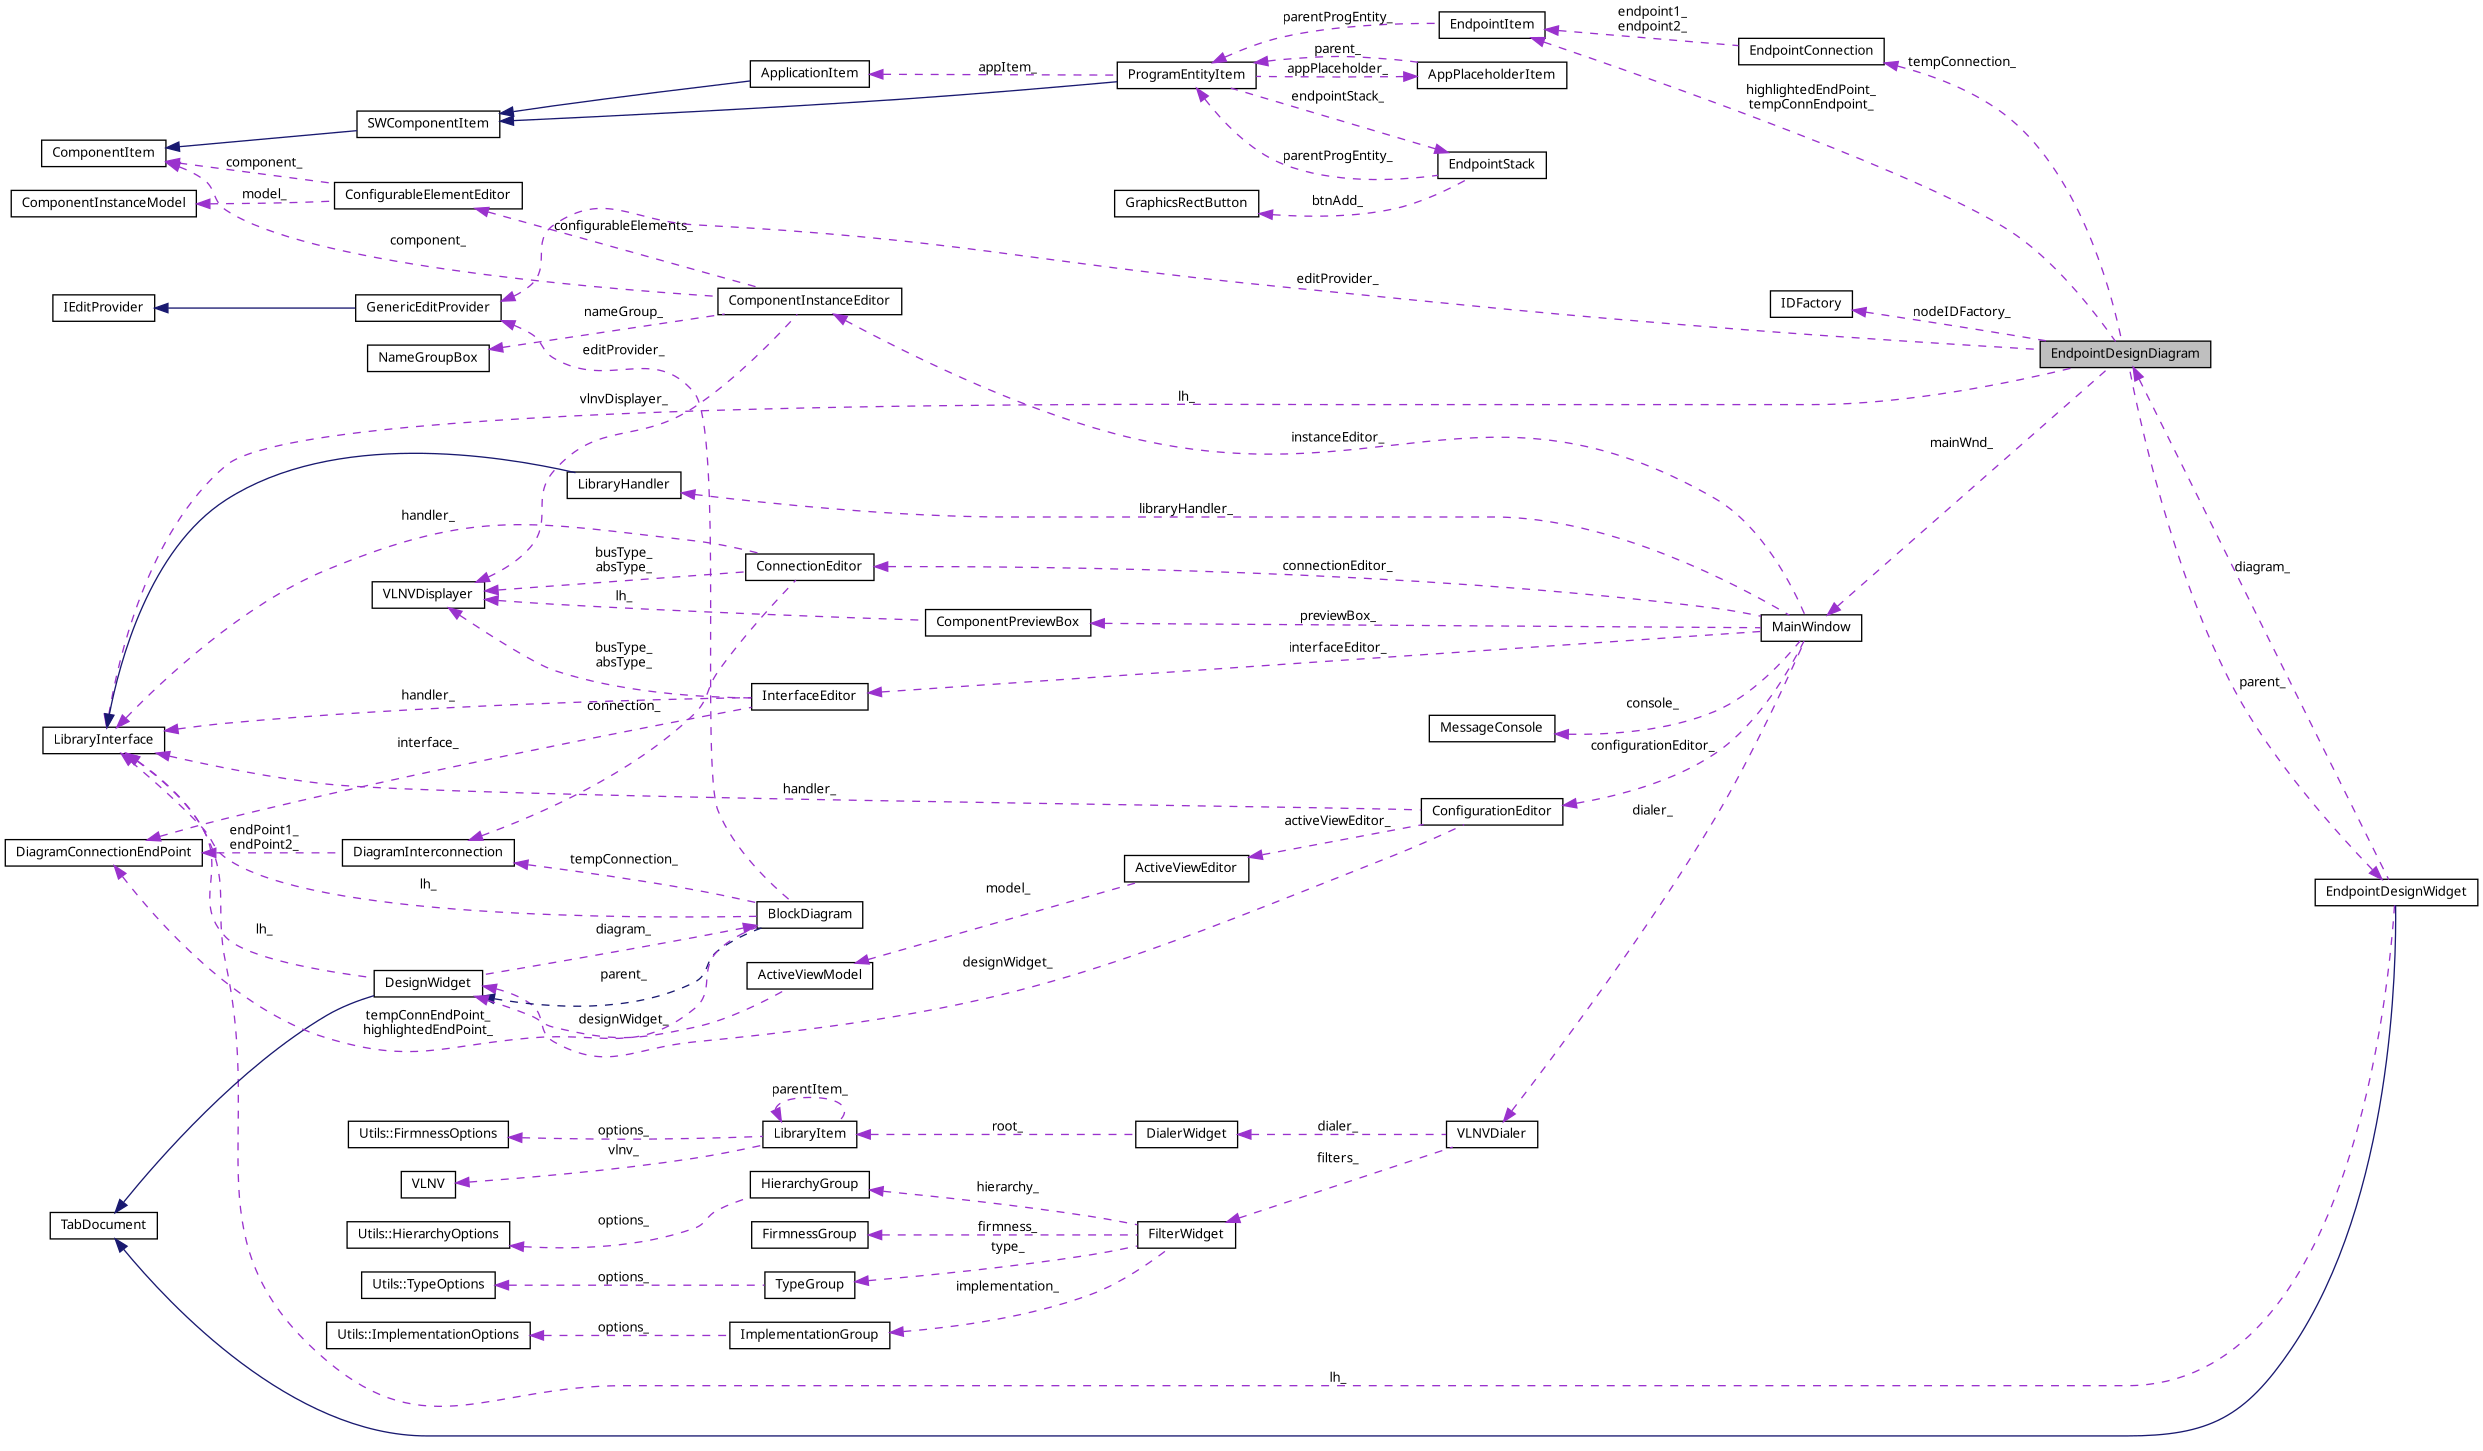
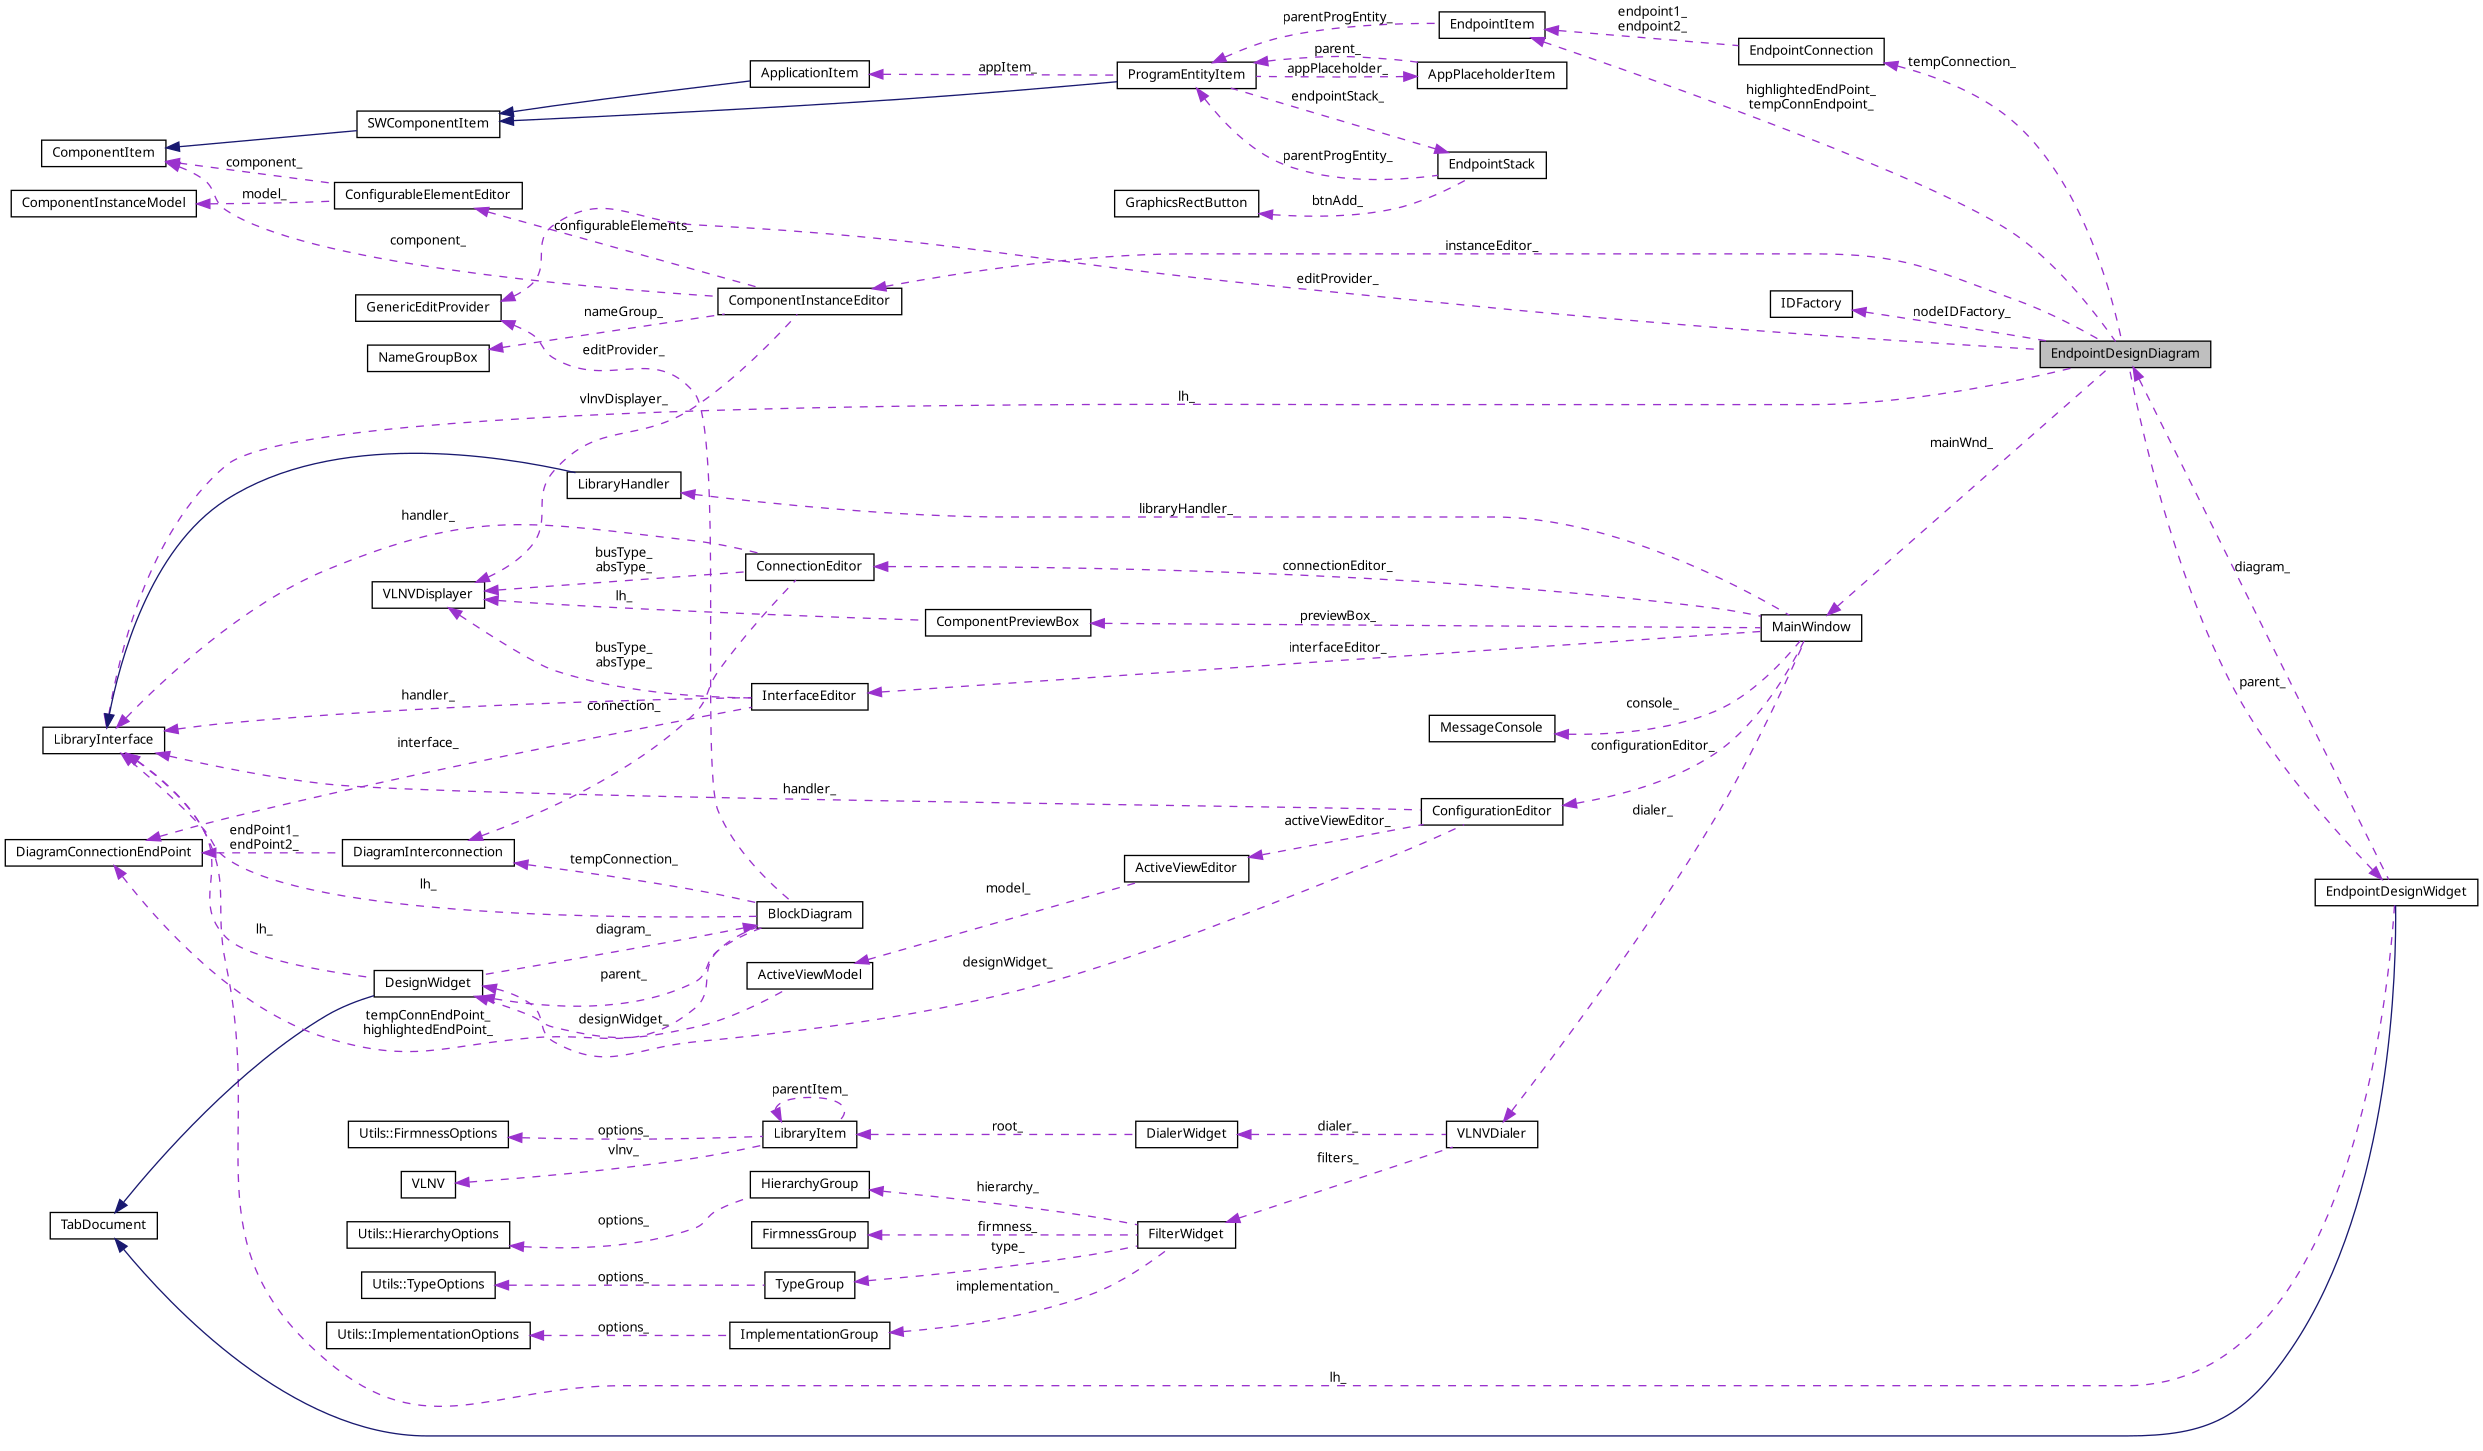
node "IEditProvider": removed
edge "MainWindow" -> "ComponentInstanceEditor": now "EndpointDesignDiagram" -> "ComponentInstanceEditor"
edge "BlockDiagram" -> "DesignWidget": color midnightblue -> darkorchid3
